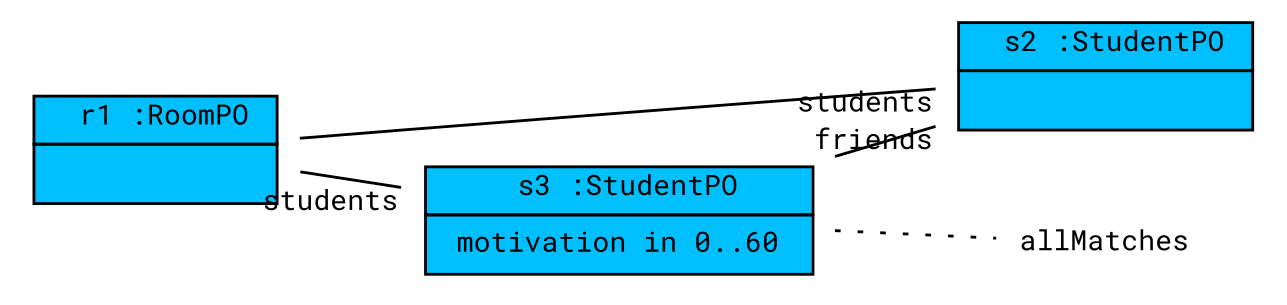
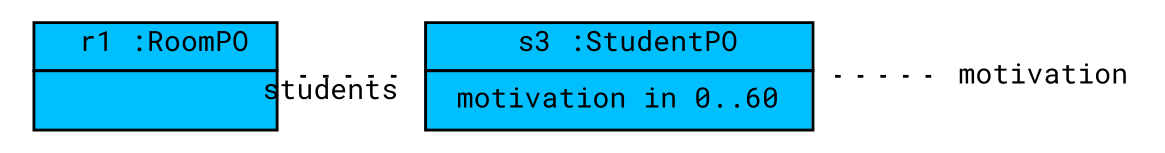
node "s2 :StudentPO": removed
edge "r1 :RoomPO" -- "s3 :StudentPO": style solid -> dotted
node "allMatches": label "allMatches" -> "motivation"
